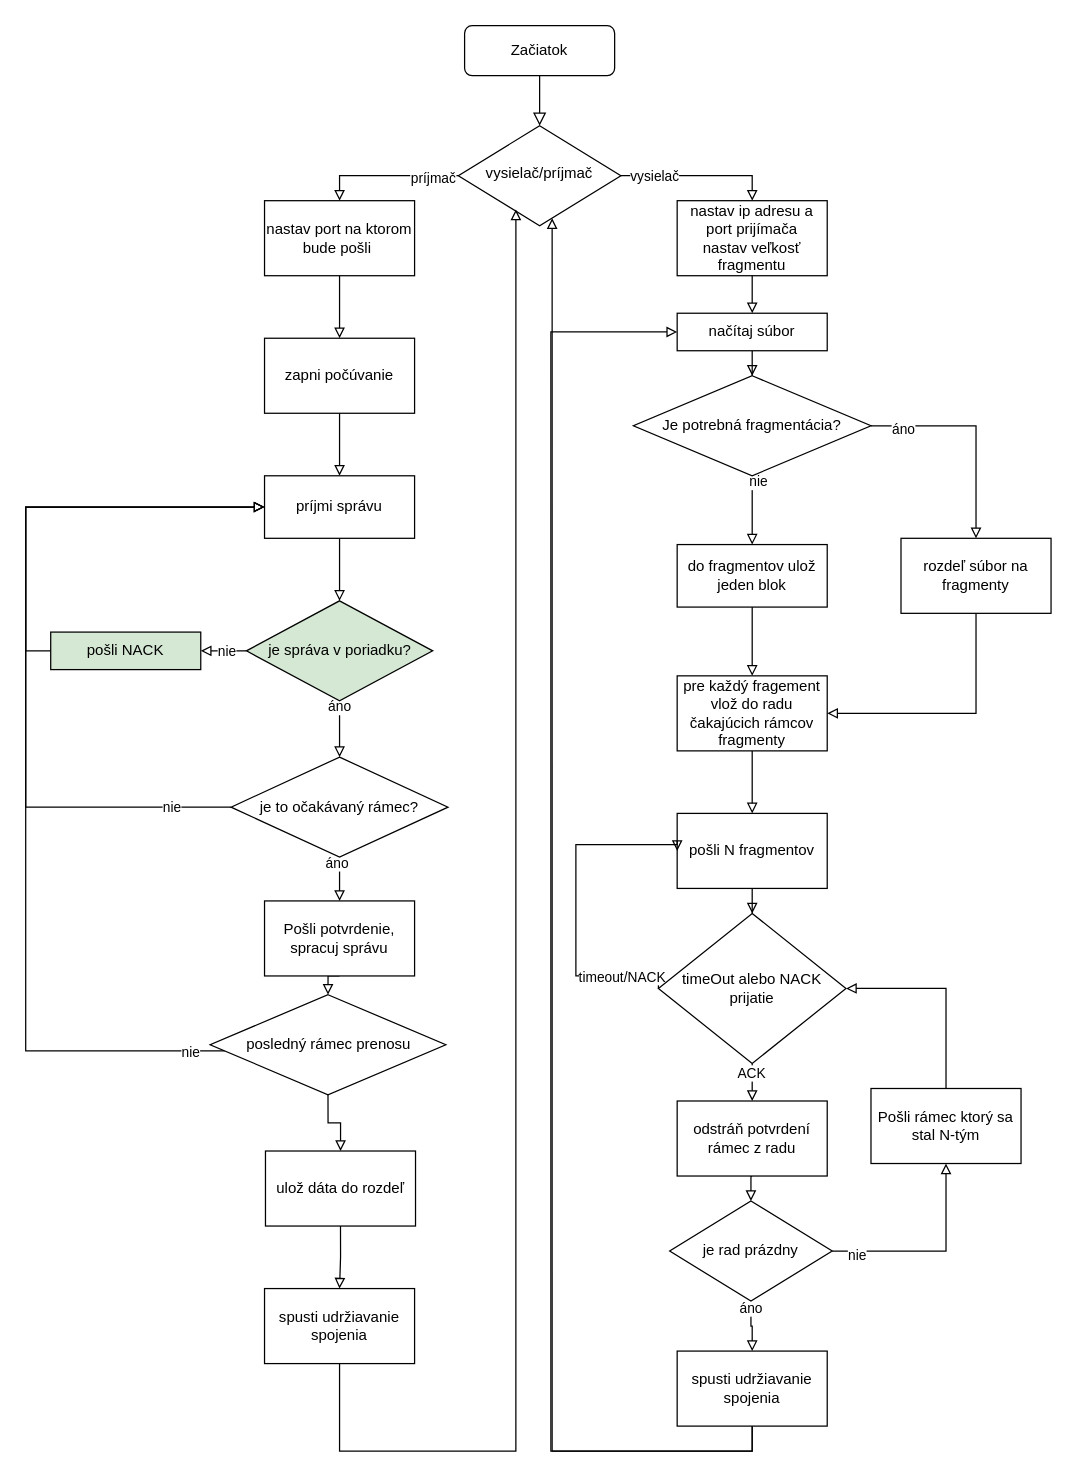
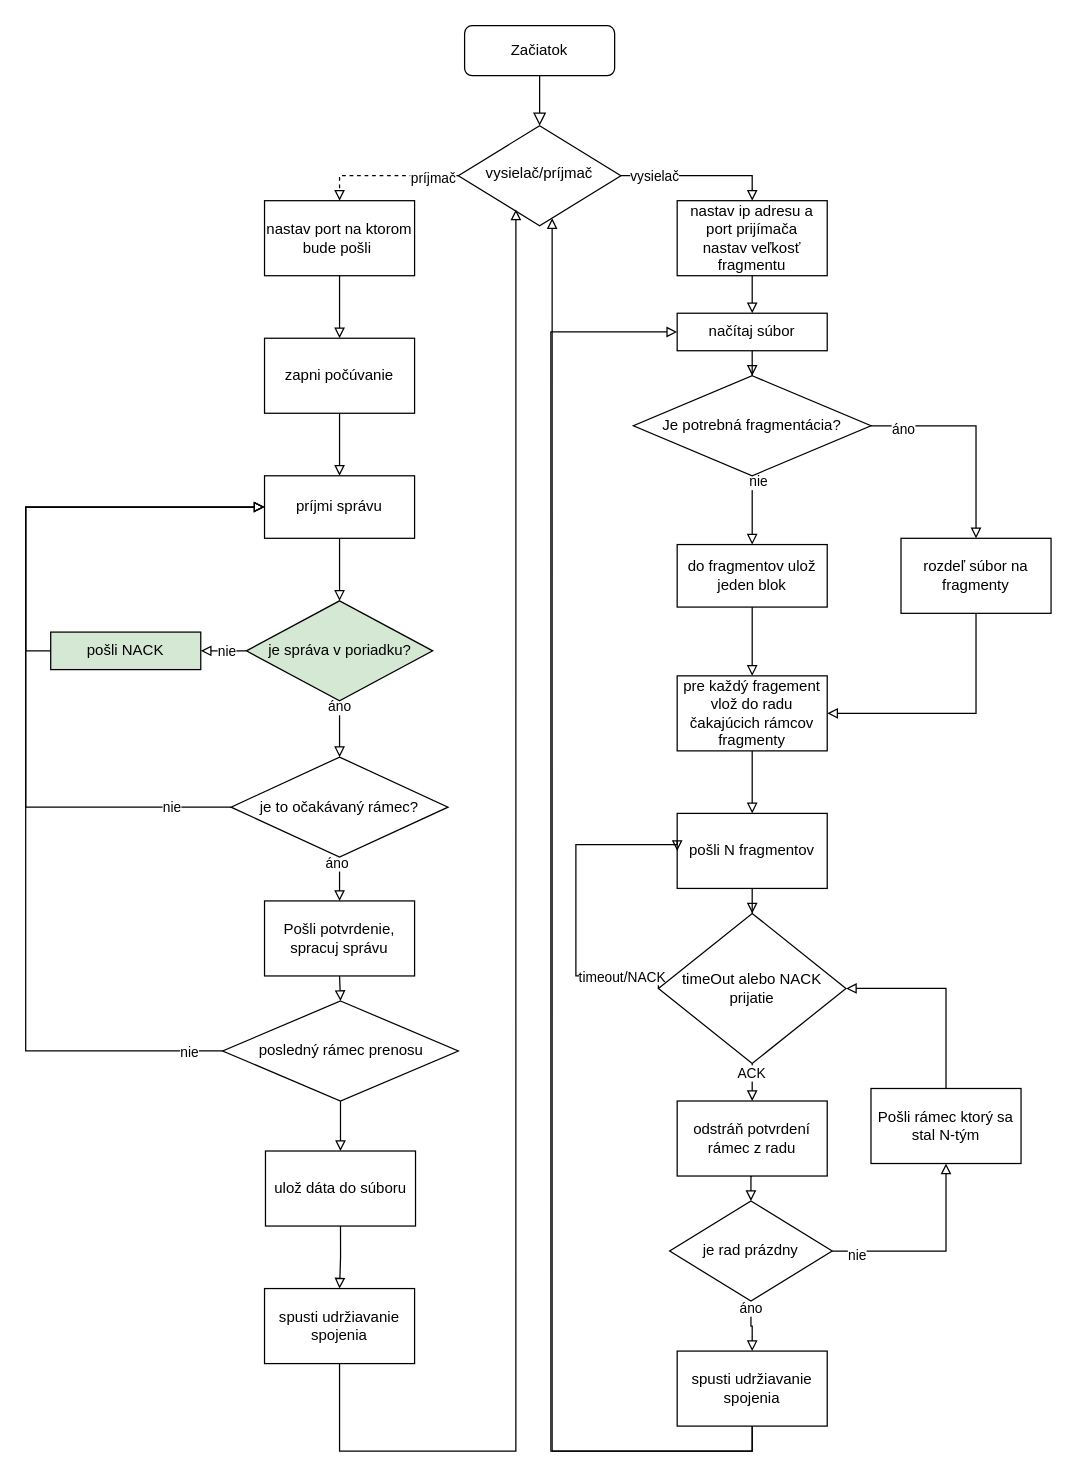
edge "vysielač/príjmač" -> "nastav port na ktorom bude pošli": style solid -> dashed
node "posledný rámec prenosu": moved (328, 1044) -> (340, 1051)
node "ulož dáta do rozdeľ": label "ulož dáta do rozdeľ" -> "ulož dáta do súboru"
